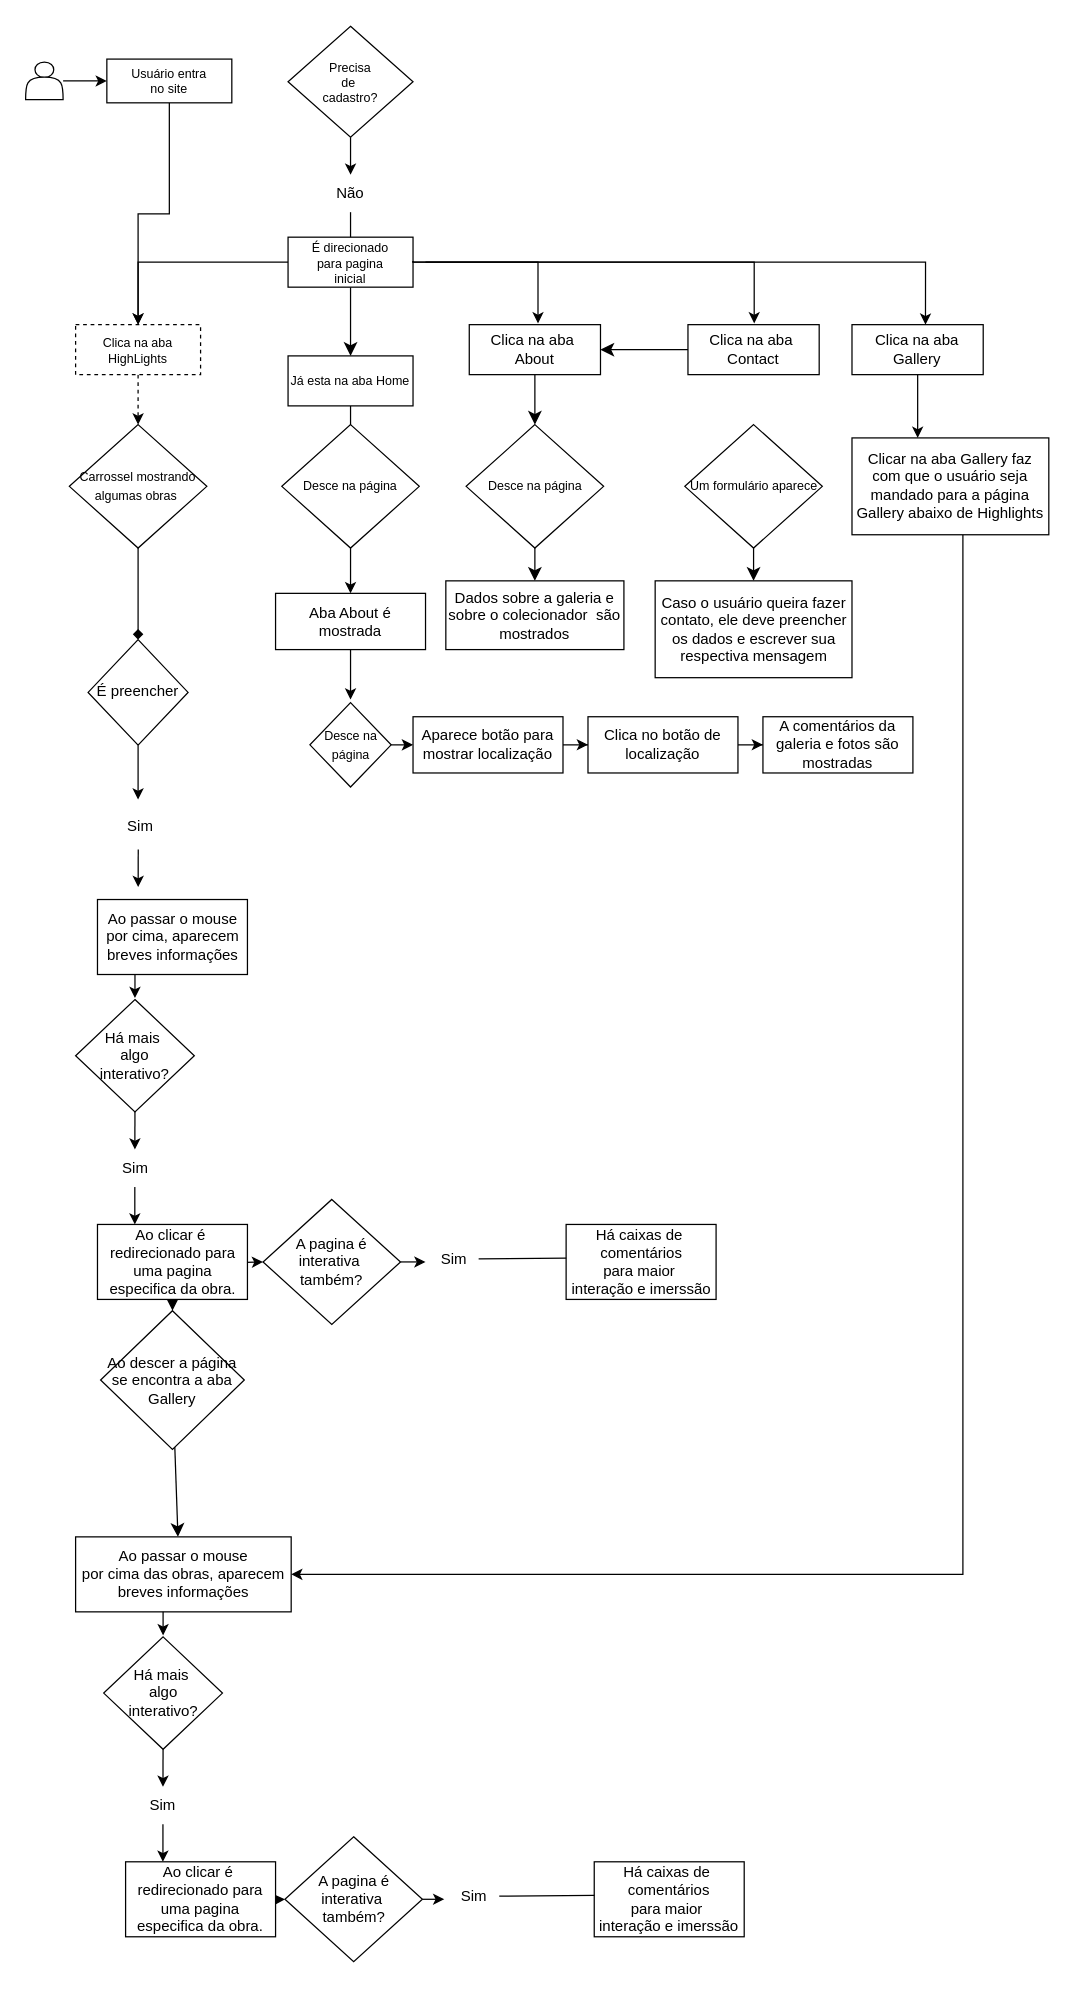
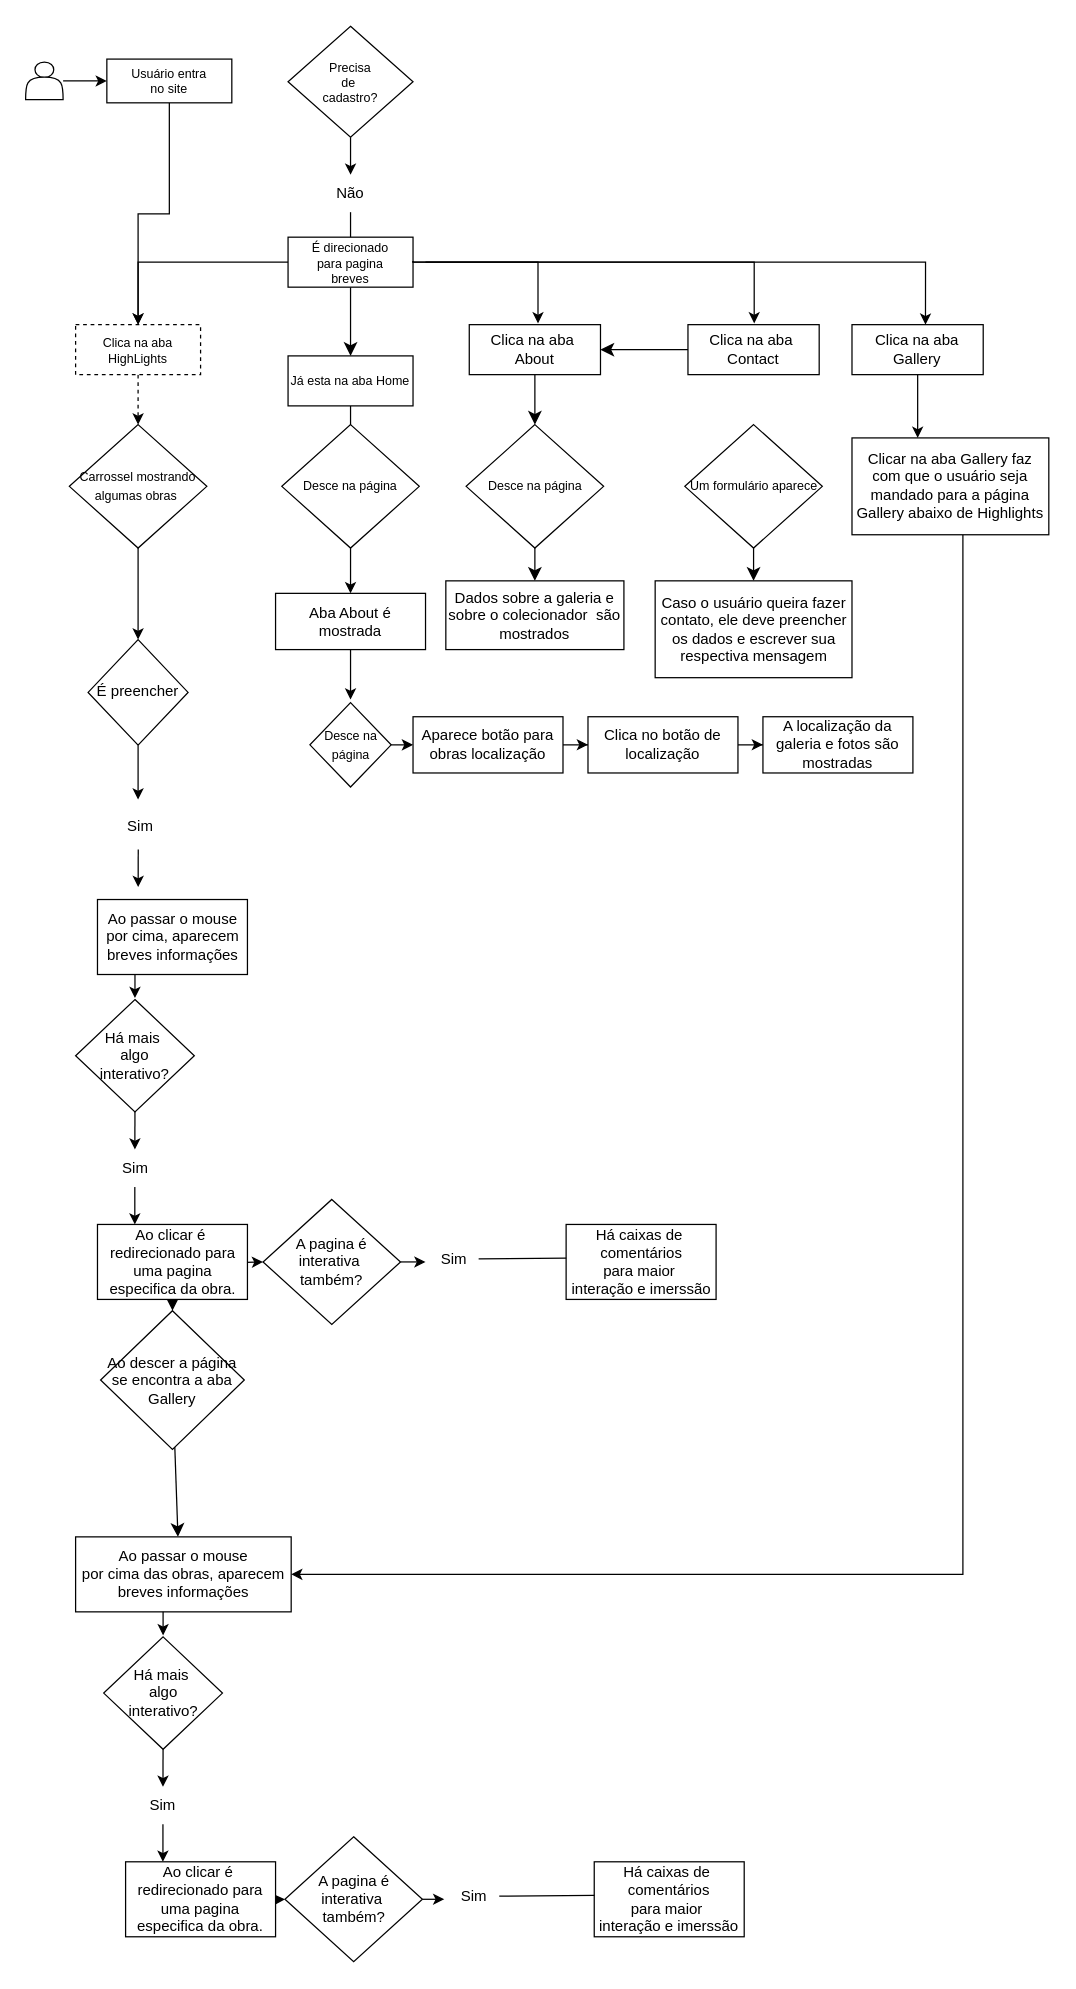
node "É direcionado para pagina inicial": label "É direcionado para pagina inicial" -> "É direcionado para pagina breves"
edge "Carrossel mostrando algumas obras" -> "É preencher": arrowhead diamond -> classic
node "Aparece botão para mostrar localização": label "Aparece botão para mostrar localização" -> "Aparece botão para obras localização"
node "A comentários da galeria e fotos são mostradas": label "A comentários da galeria e fotos são mostradas" -> "A localização da galeria e fotos são mostradas"
